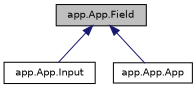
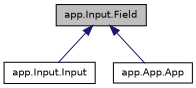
node "app.App.Field": label "app.App.Field" -> "app.Input.Field"
node "app.App.Input": label "app.App.Input" -> "app.Input.Input"
